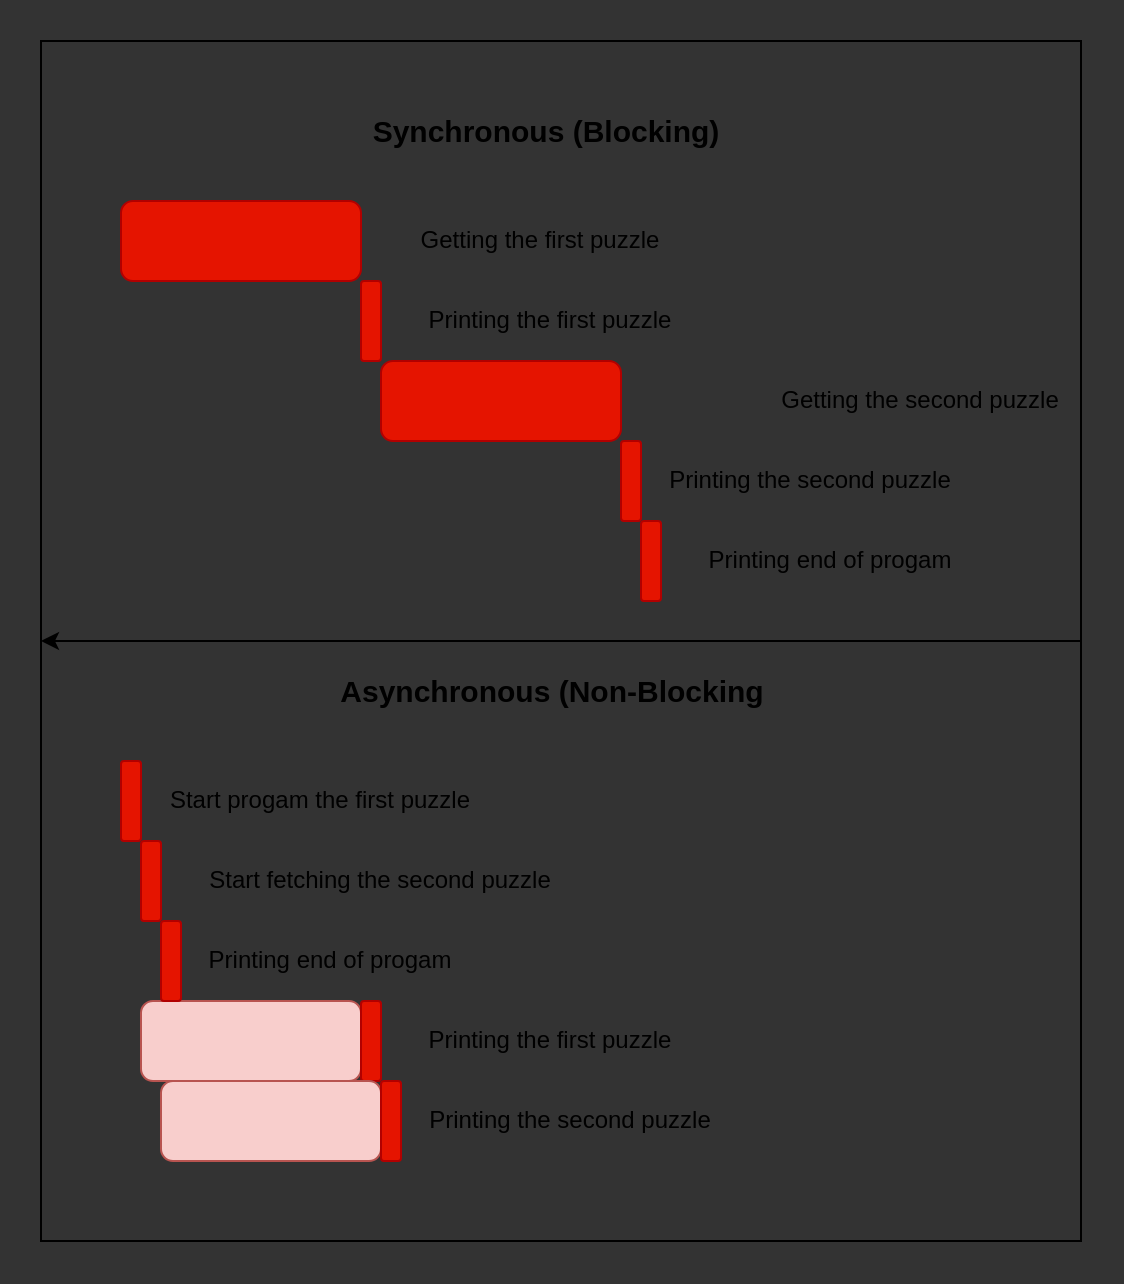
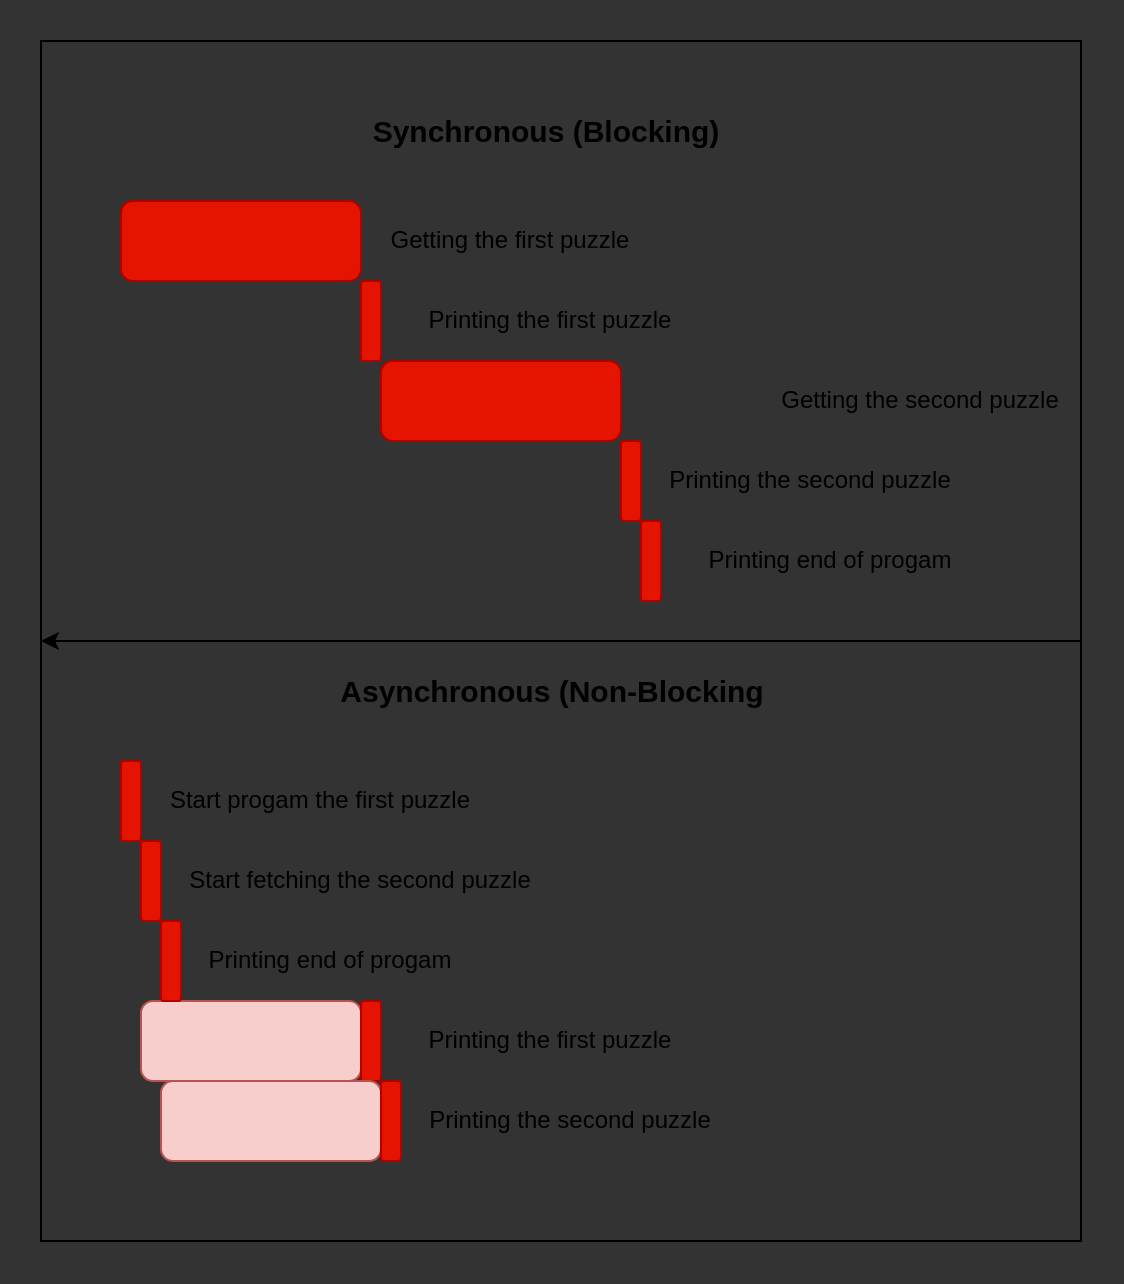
node "Getting the first puzzle": moved (541, 241) -> (511, 241)
node "Start fetching the second puzzle": moved (381, 881) -> (361, 881)
